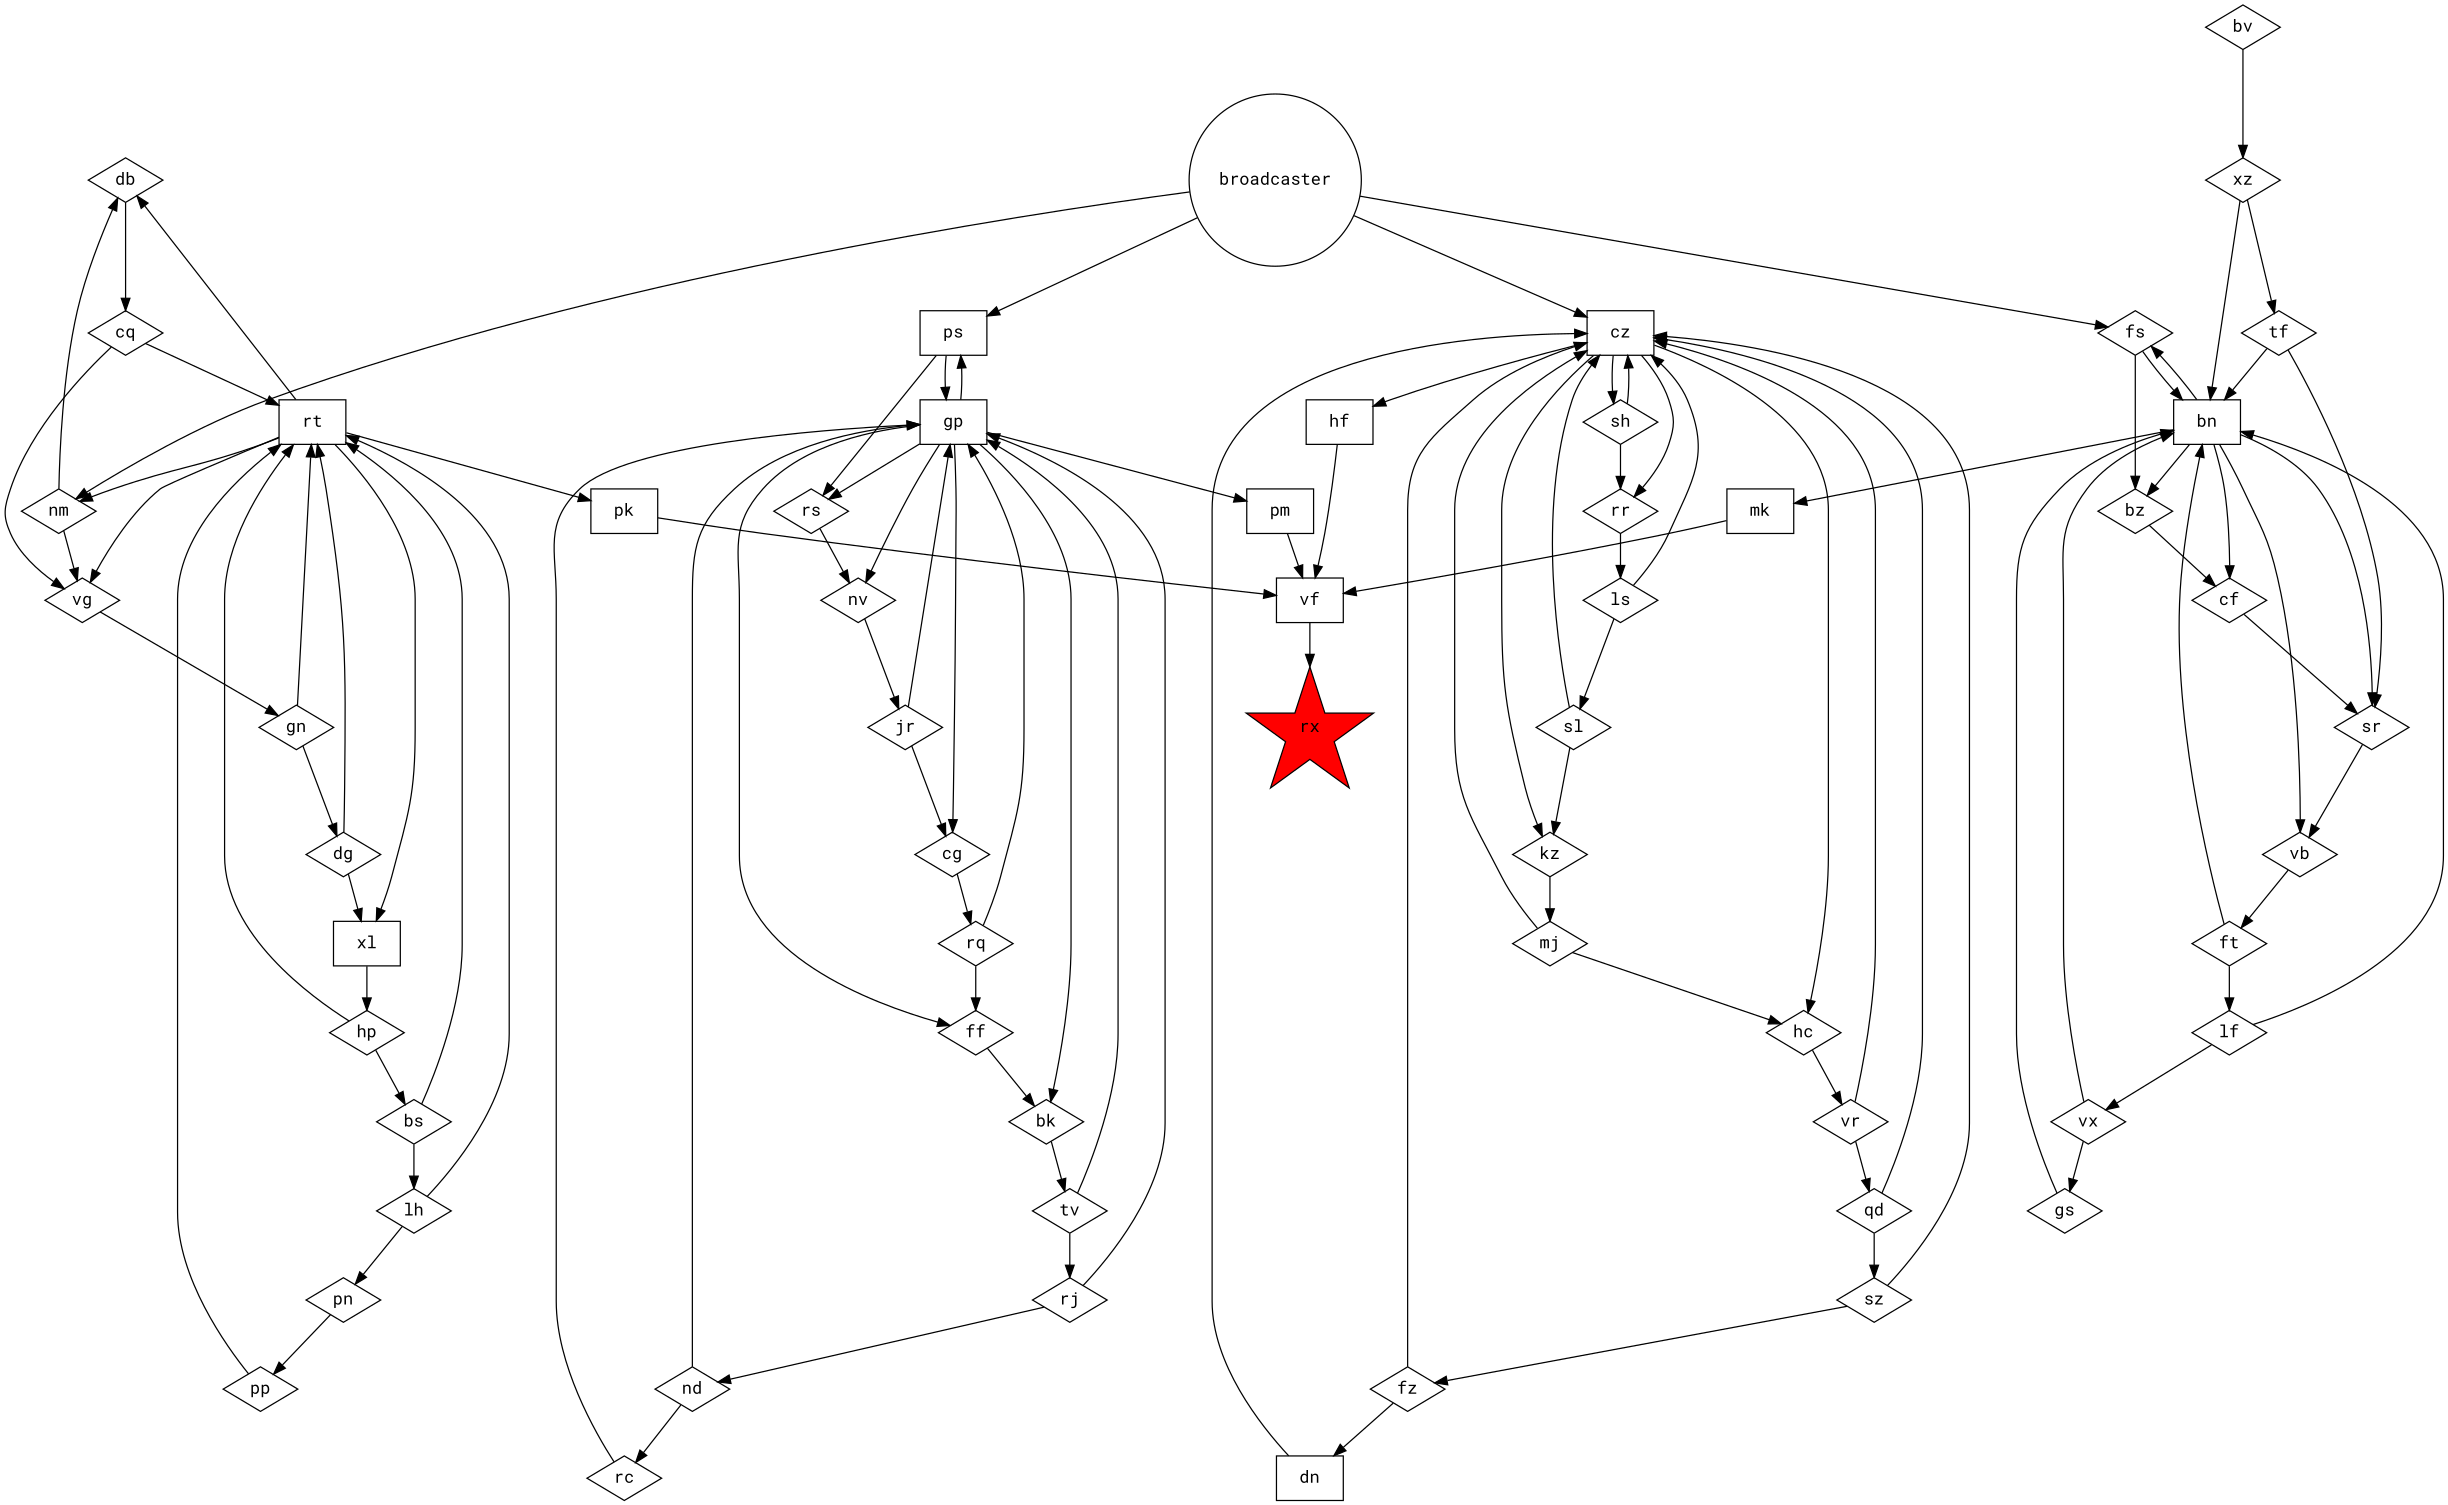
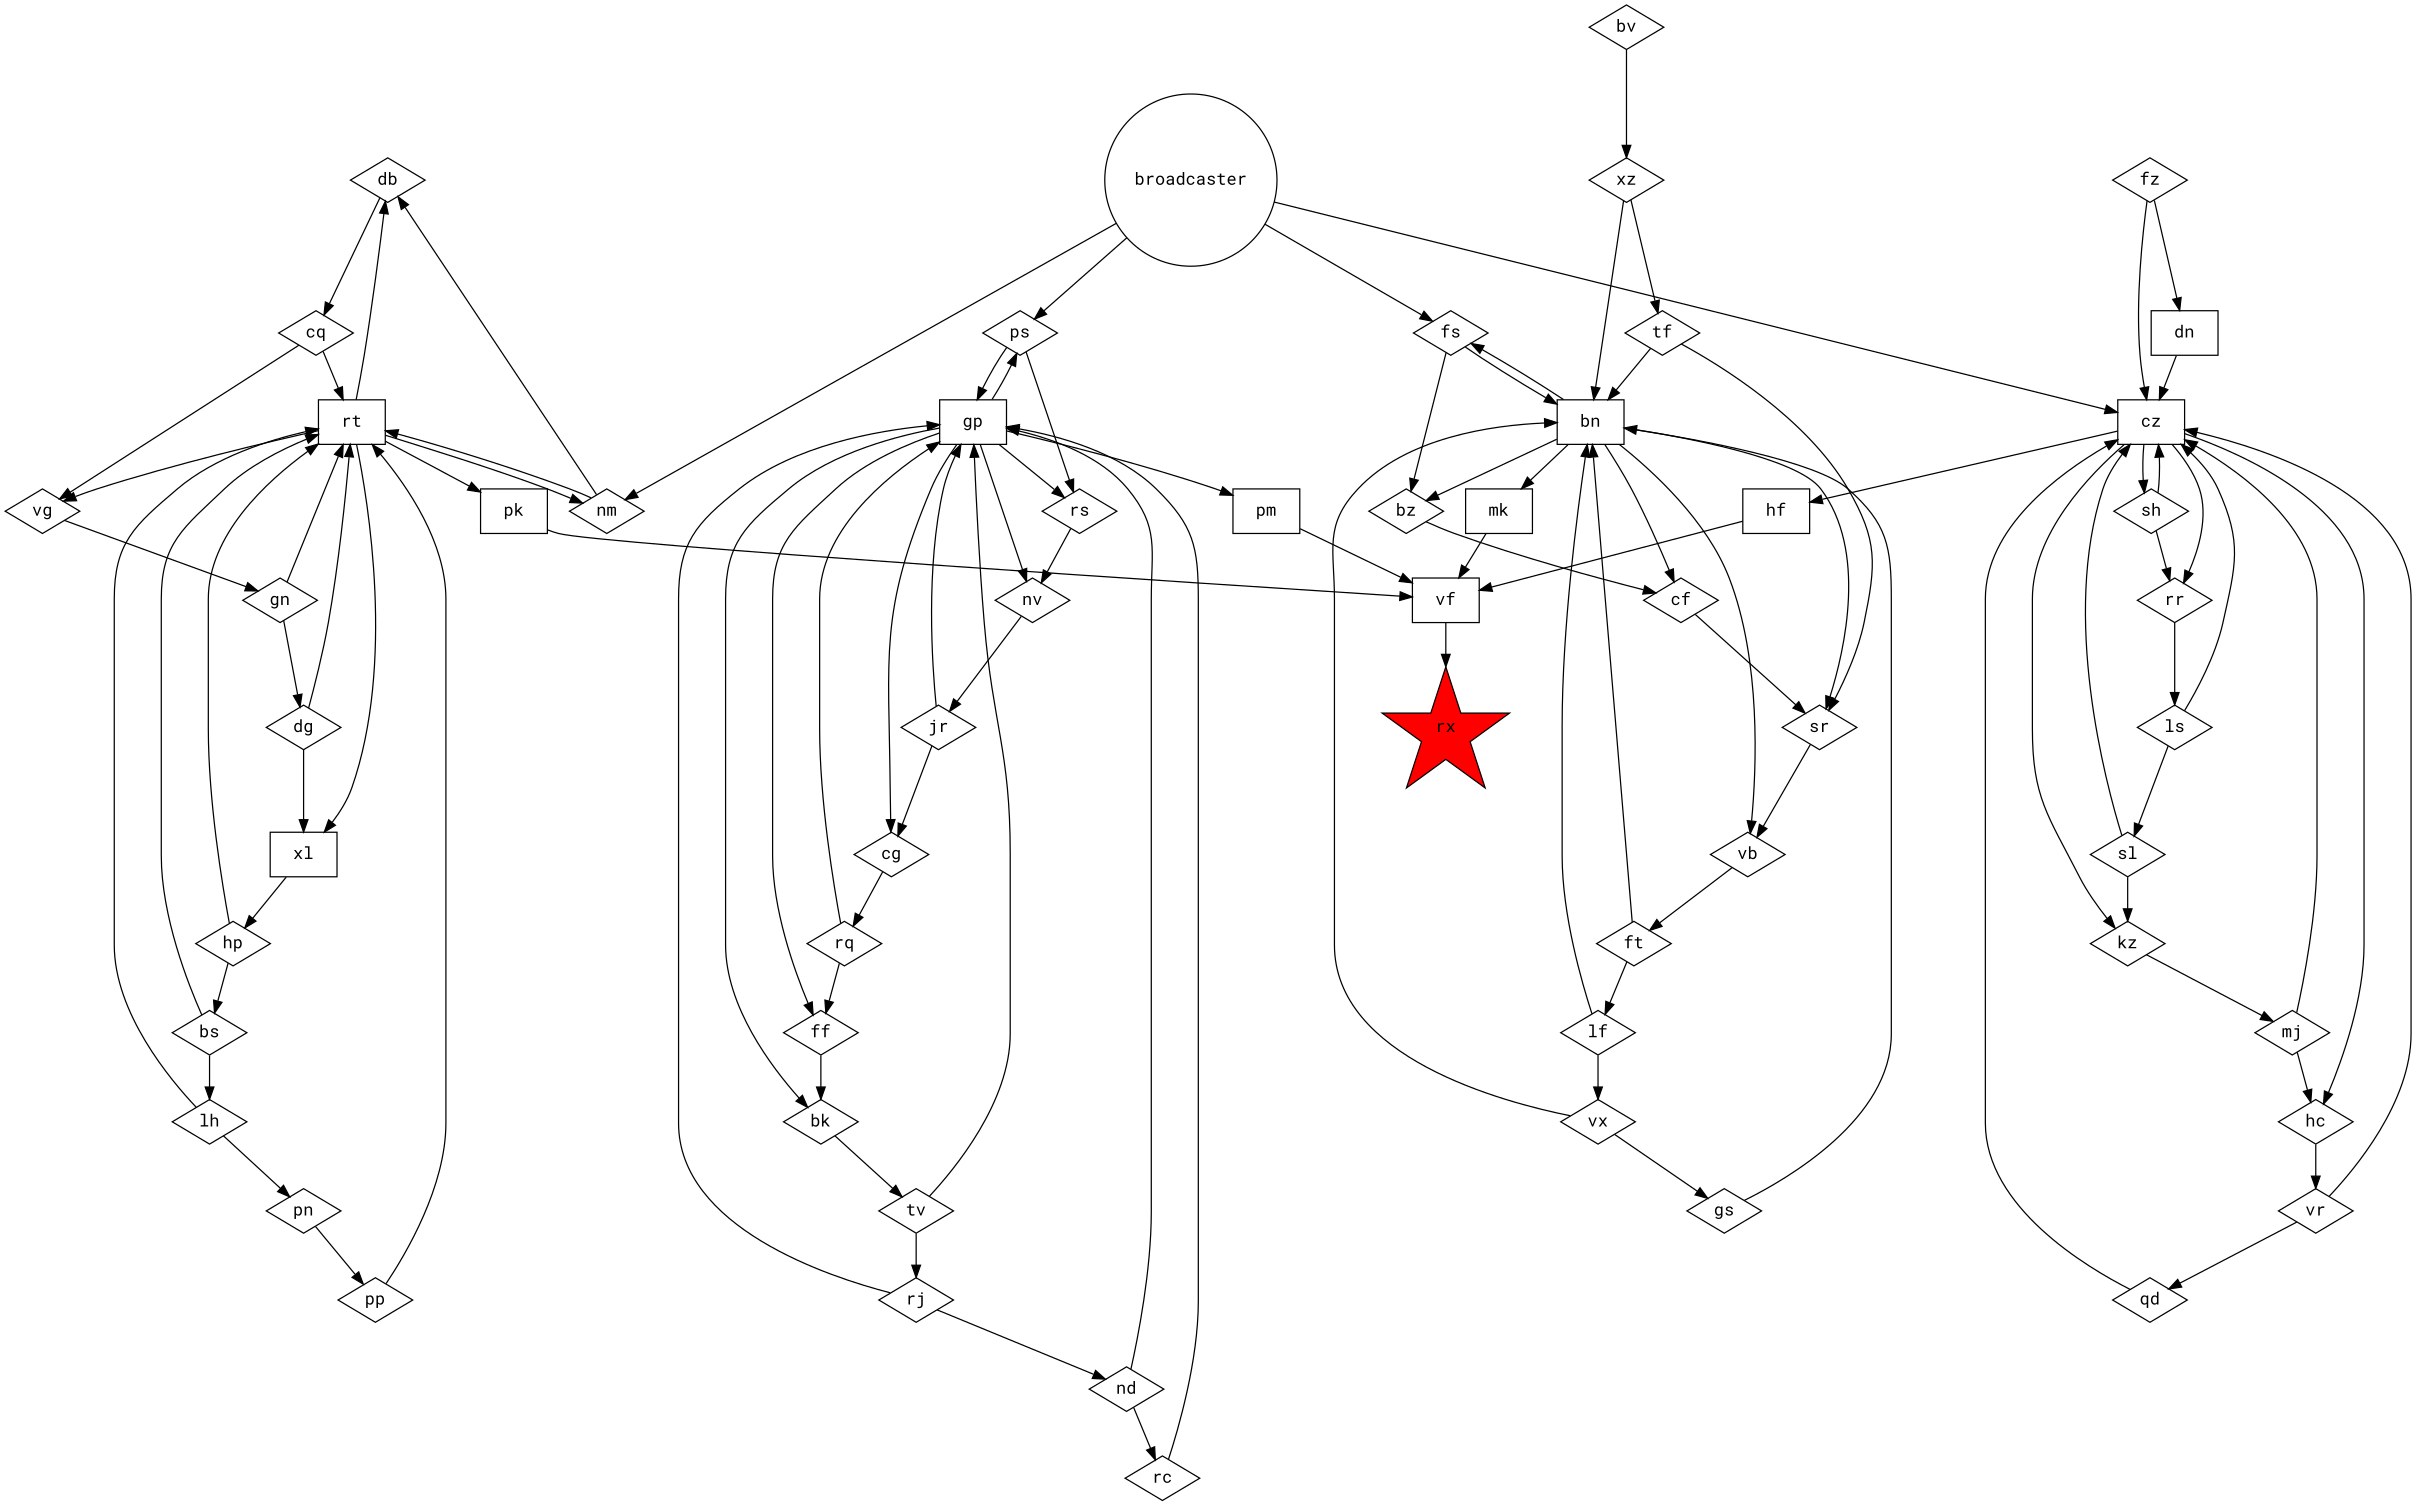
node "ps": shape box -> diamond
edge "nm" -> "vg": now "nm" -> "rt"
node "sz": removed
